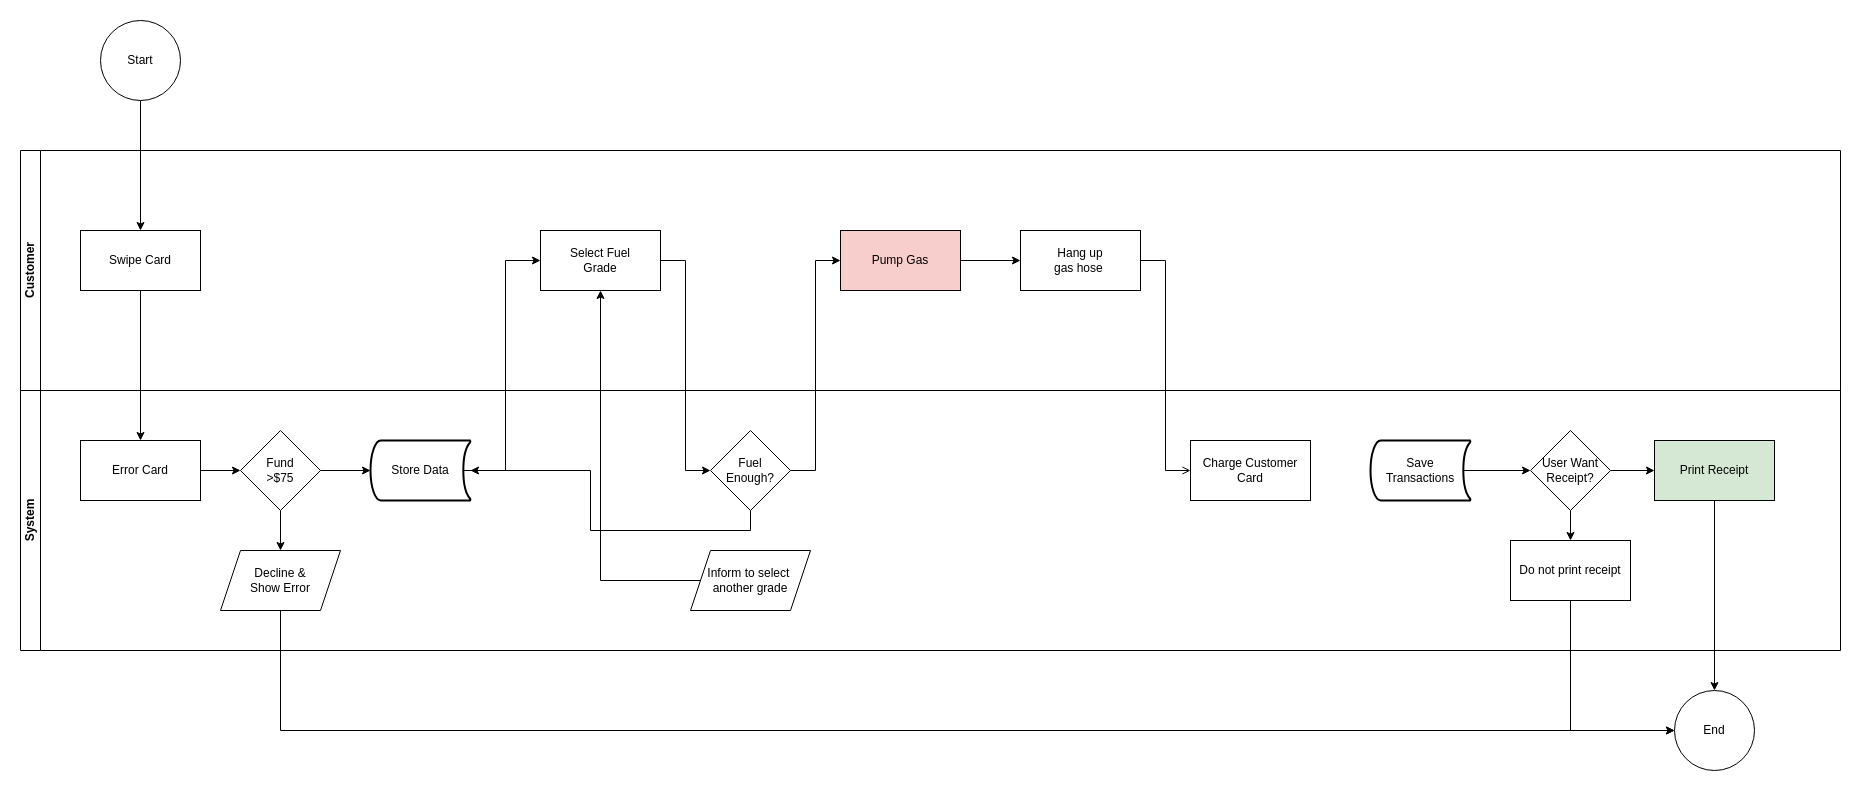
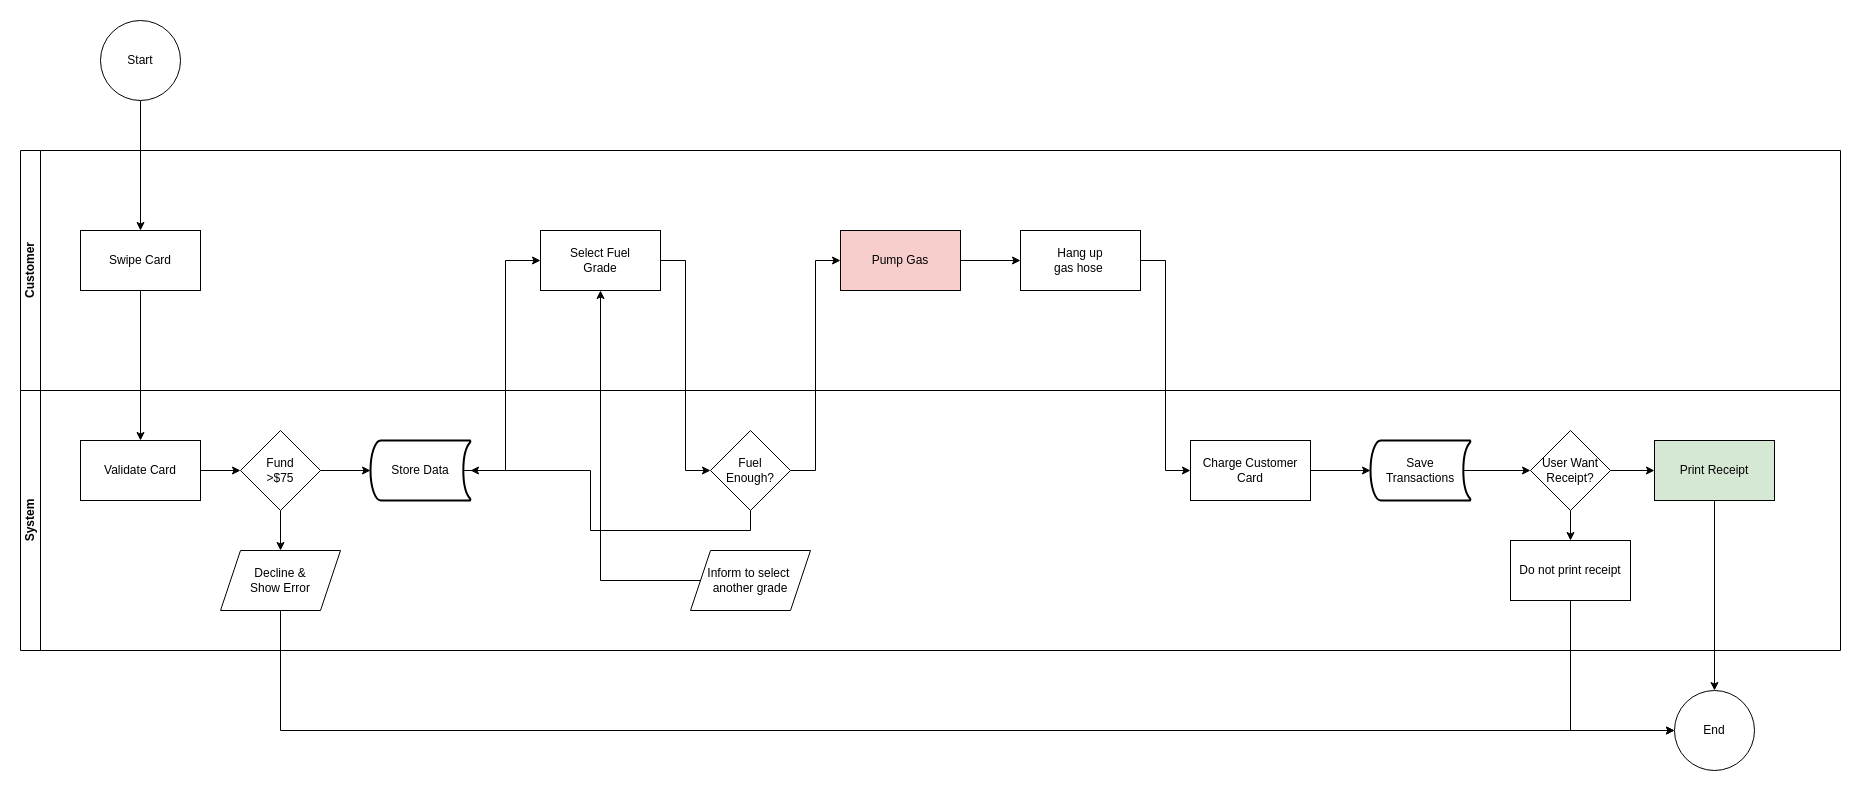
node "Error Card": label "Error Card" -> "Validate Card"
edge "Hang up gas hose" -> "Charge Customer Card": arrowhead open -> classic
edge "Charge Customer Card" -> "Save Transactions": added
